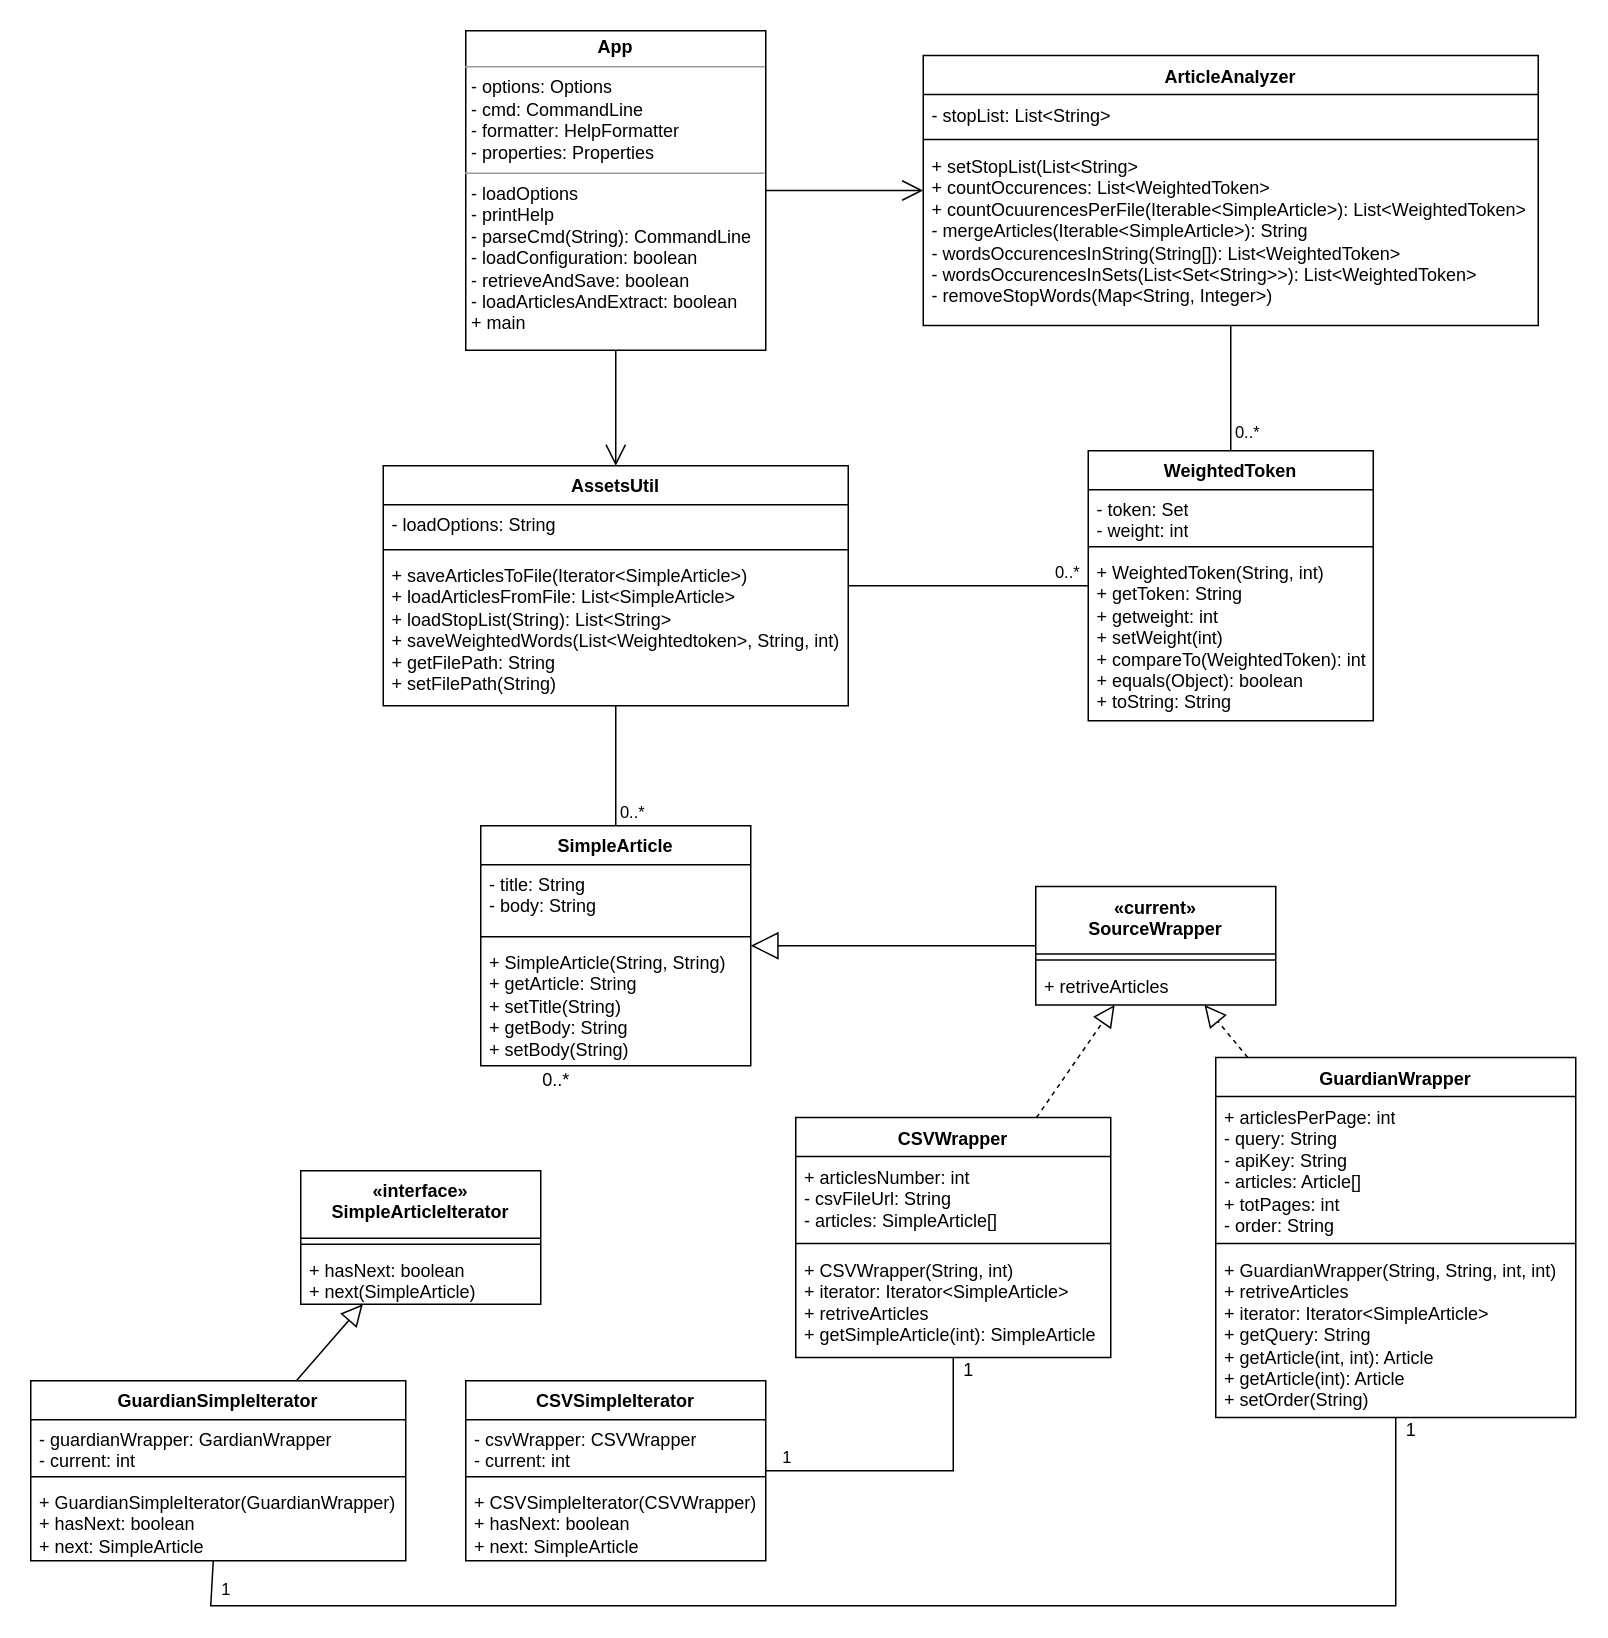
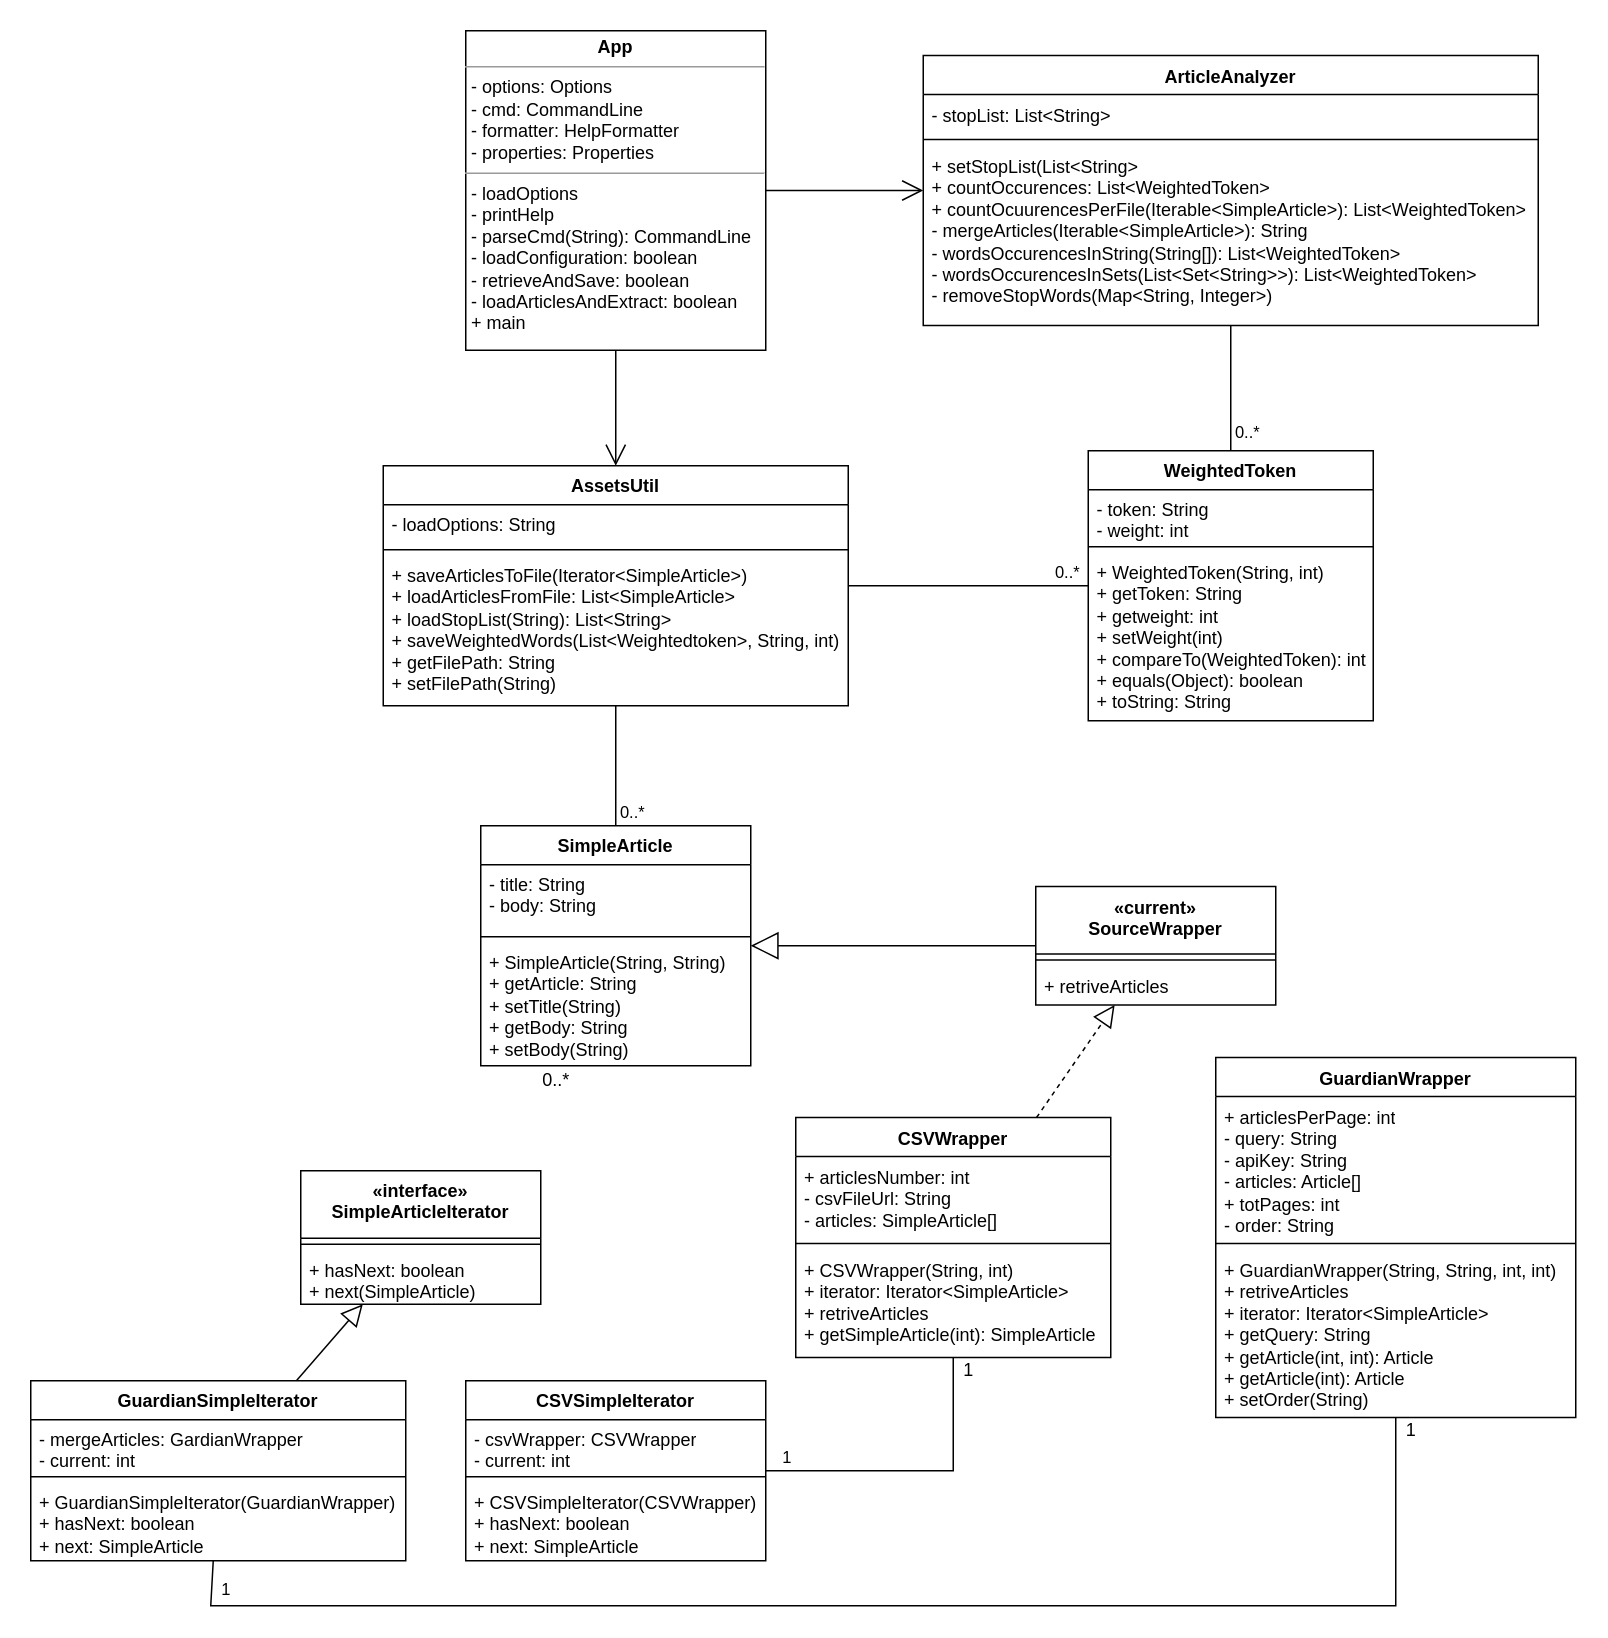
node "- token: Set - weight: int": label "- token: Set - weight: int" -> "- token: String - weight: int"
edge "GuardianWrapper" -> "«current» SourceWrapper": removed
node "- guardianWrapper: GardianWrapper - current: int": label "- guardianWrapper: GardianWrapper - current: int" -> "- mergeArticles: GardianWrapper - current: int"
